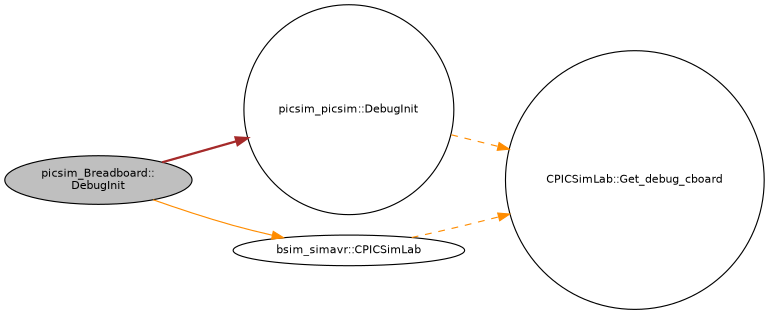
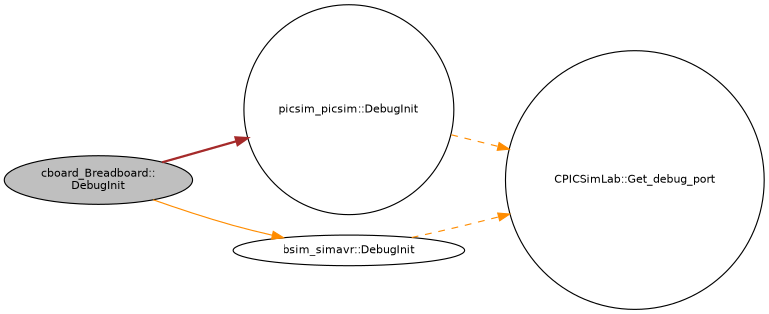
node "picsim_Breadboard:: DebugInit": label "picsim_Breadboard:: DebugInit" -> "cboard_Breadboard:: DebugInit"
node "CPICSimLab::Get_debug_cboard": label "CPICSimLab::Get_debug_cboard" -> "CPICSimLab::Get_debug_port"
node "bsim_simavr::CPICSimLab": label "bsim_simavr::CPICSimLab" -> "bsim_simavr::DebugInit"
